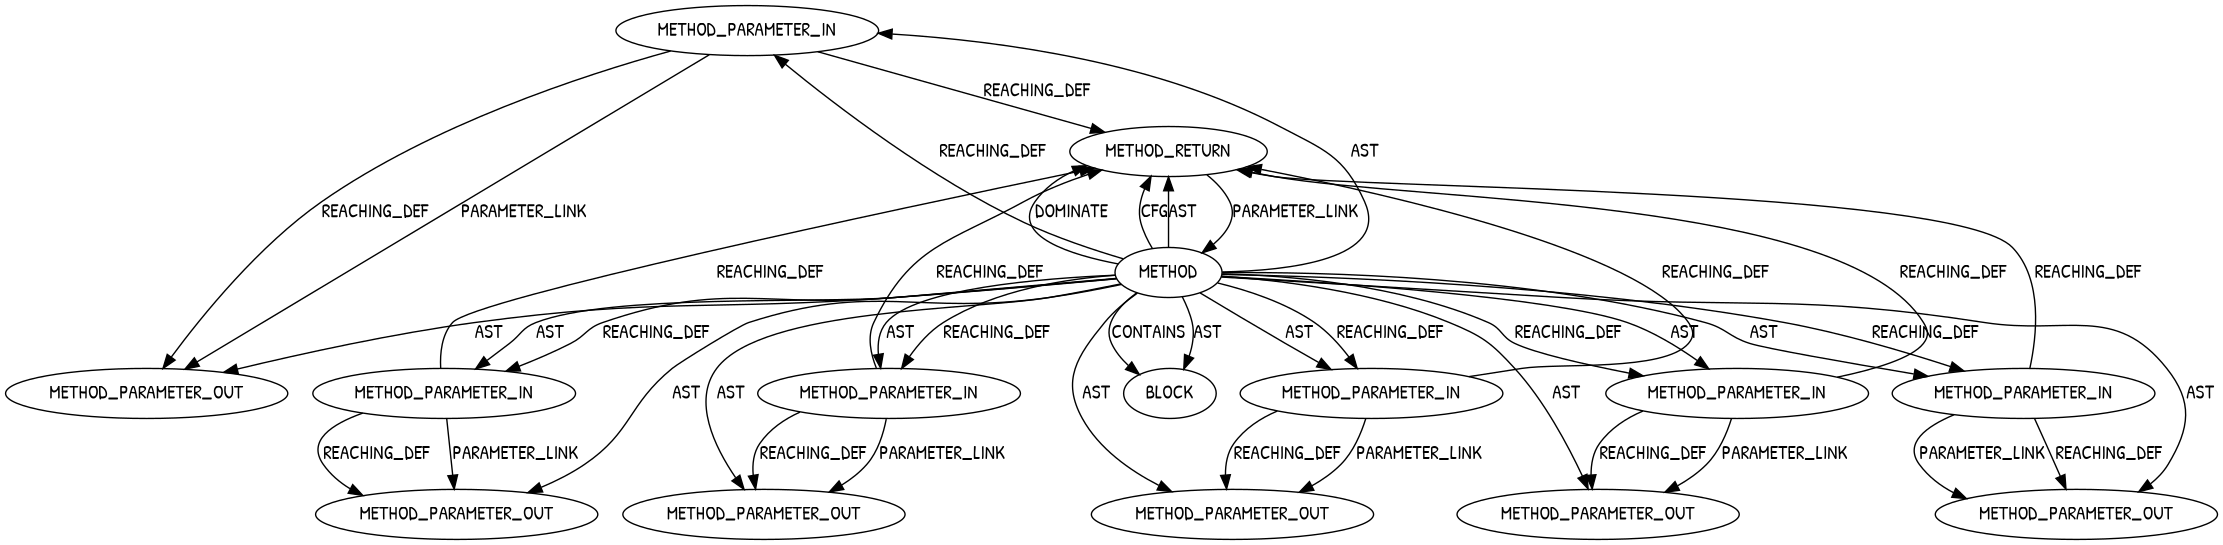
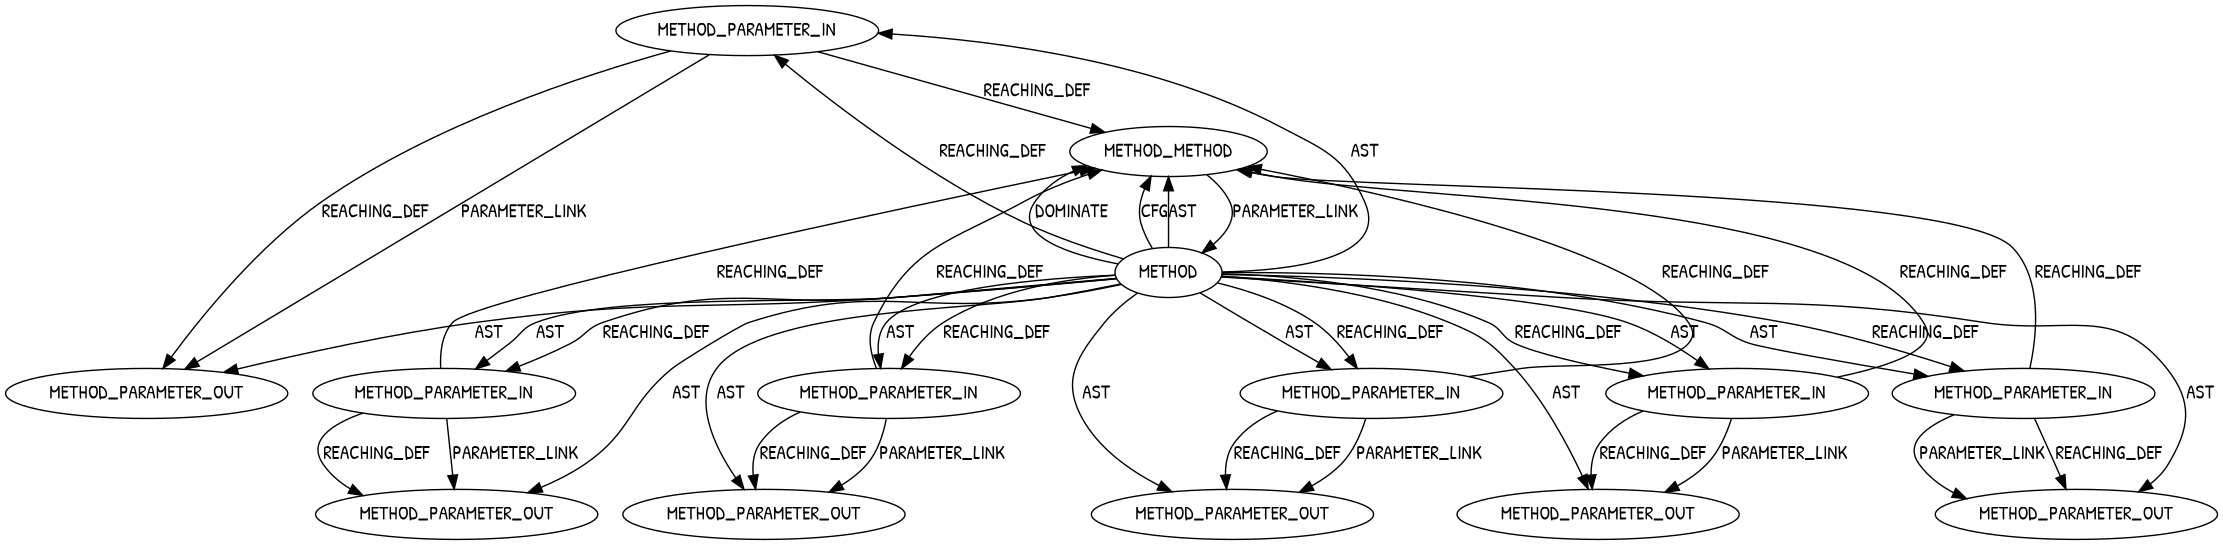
node "METHOD_RETURN": label "METHOD_RETURN" -> "METHOD_METHOD"
node "BLOCK": removed
